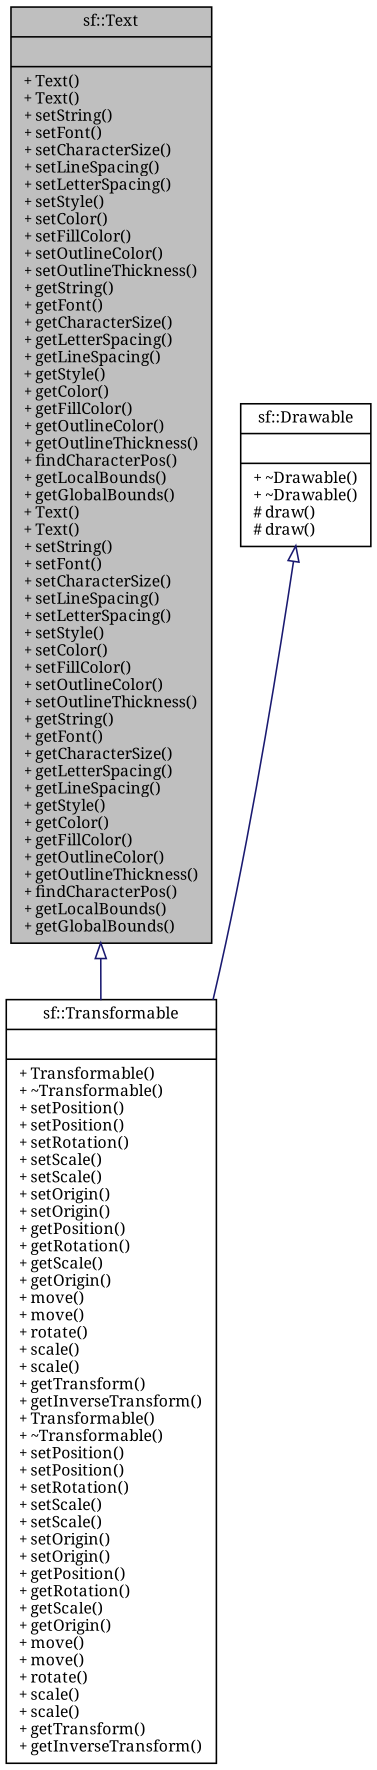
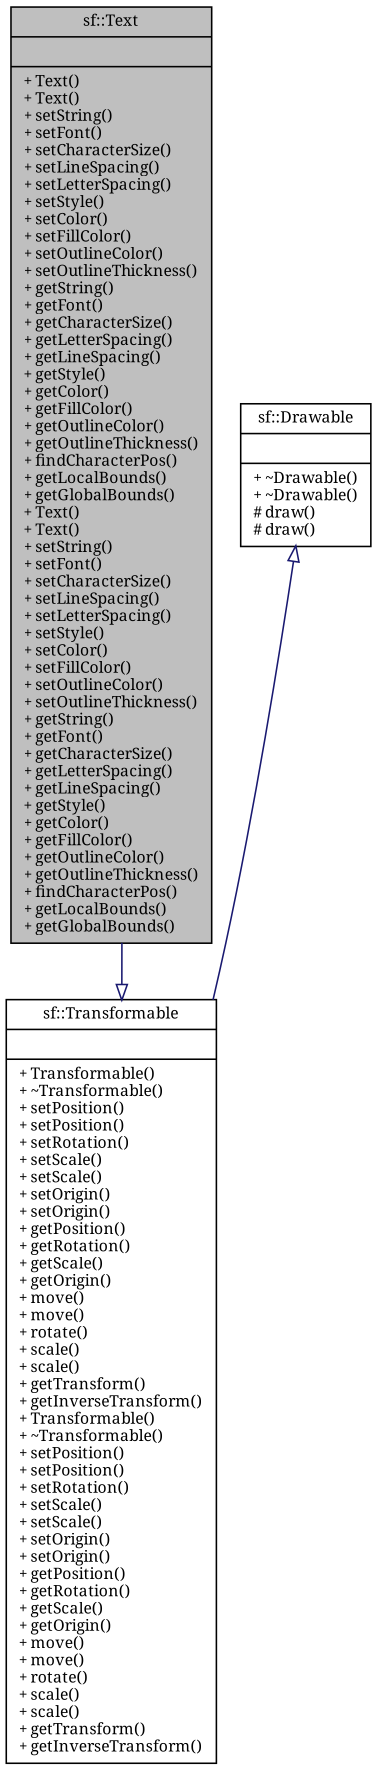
edge "sf::Transformable" -> "sf::Text": reversed
